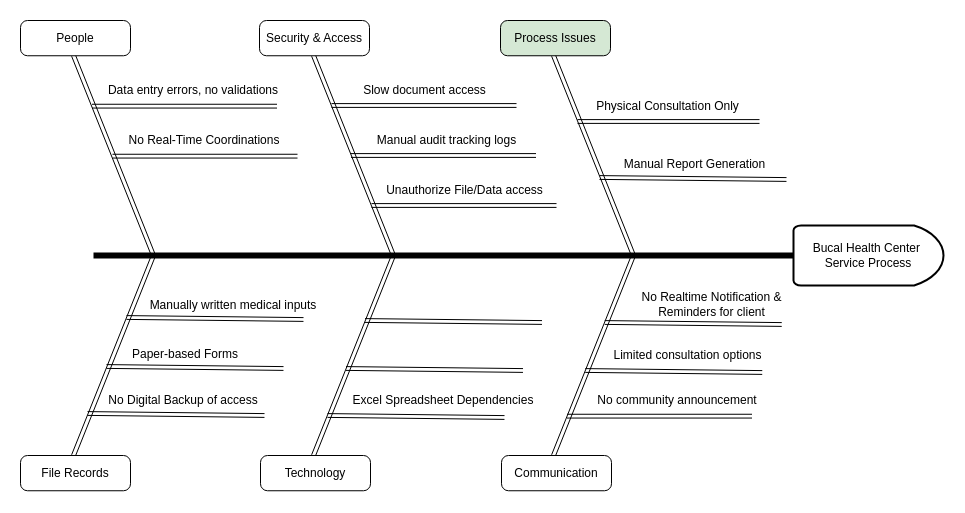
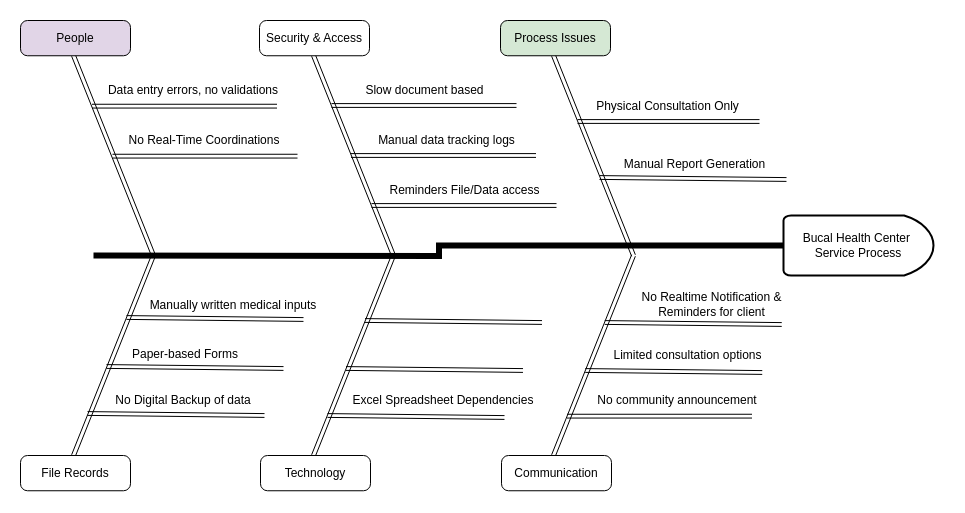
node "People": fillcolor #ffffff -> #e1d5e7
node "Slow document access": label "Slow document access" -> "Slow document based"
node "Manual audit tracking logs": label "Manual audit tracking logs" -> "Manual data tracking logs"
node "Unauthorize File/Data access": label "Unauthorize File/Data access" -> "Reminders File/Data access"
node "Bucal Health Center Service Process": moved (869, 256) -> (859, 246)
node "No Digital Backup of access": label "No Digital Backup of access" -> "No Digital Backup of data"
